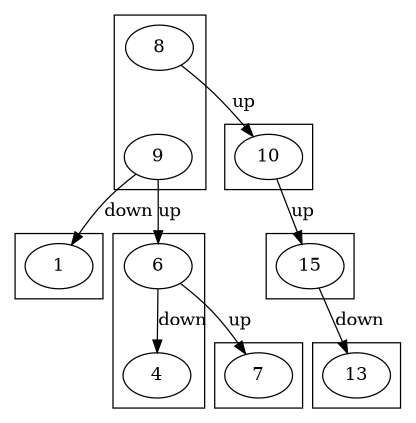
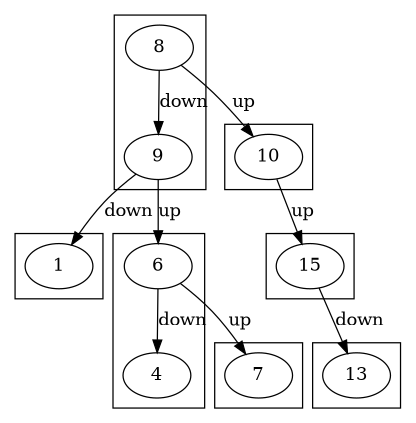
edge "8" -> "9": added, label "down"
